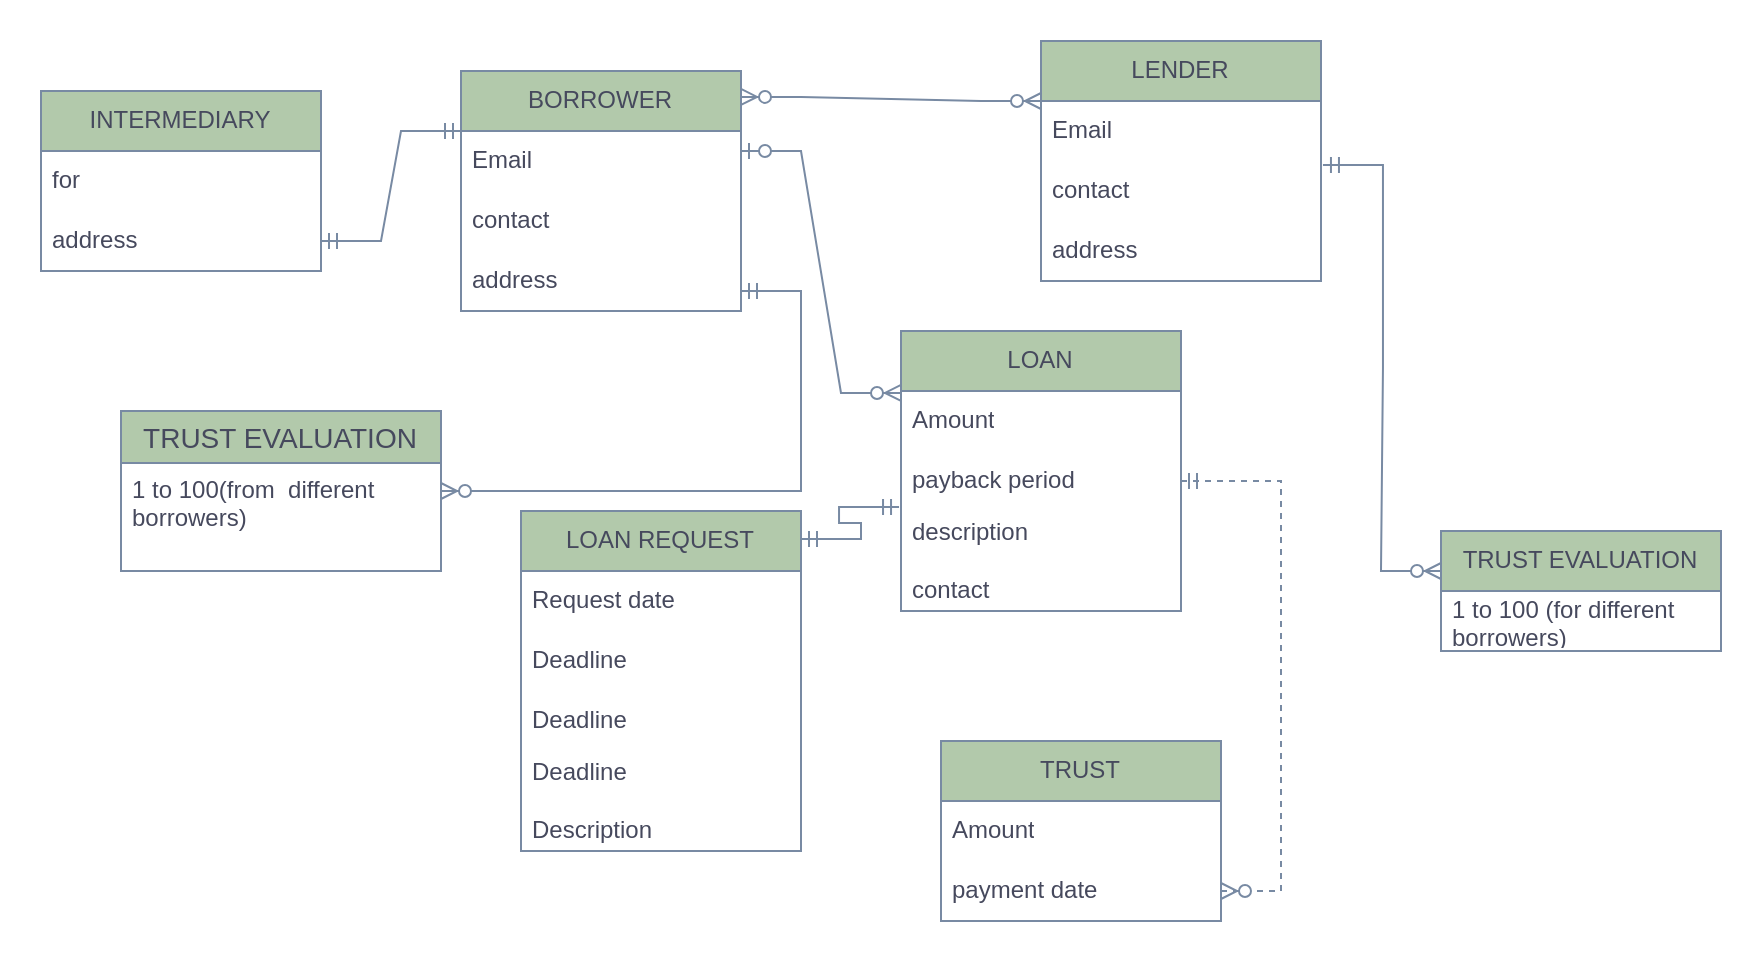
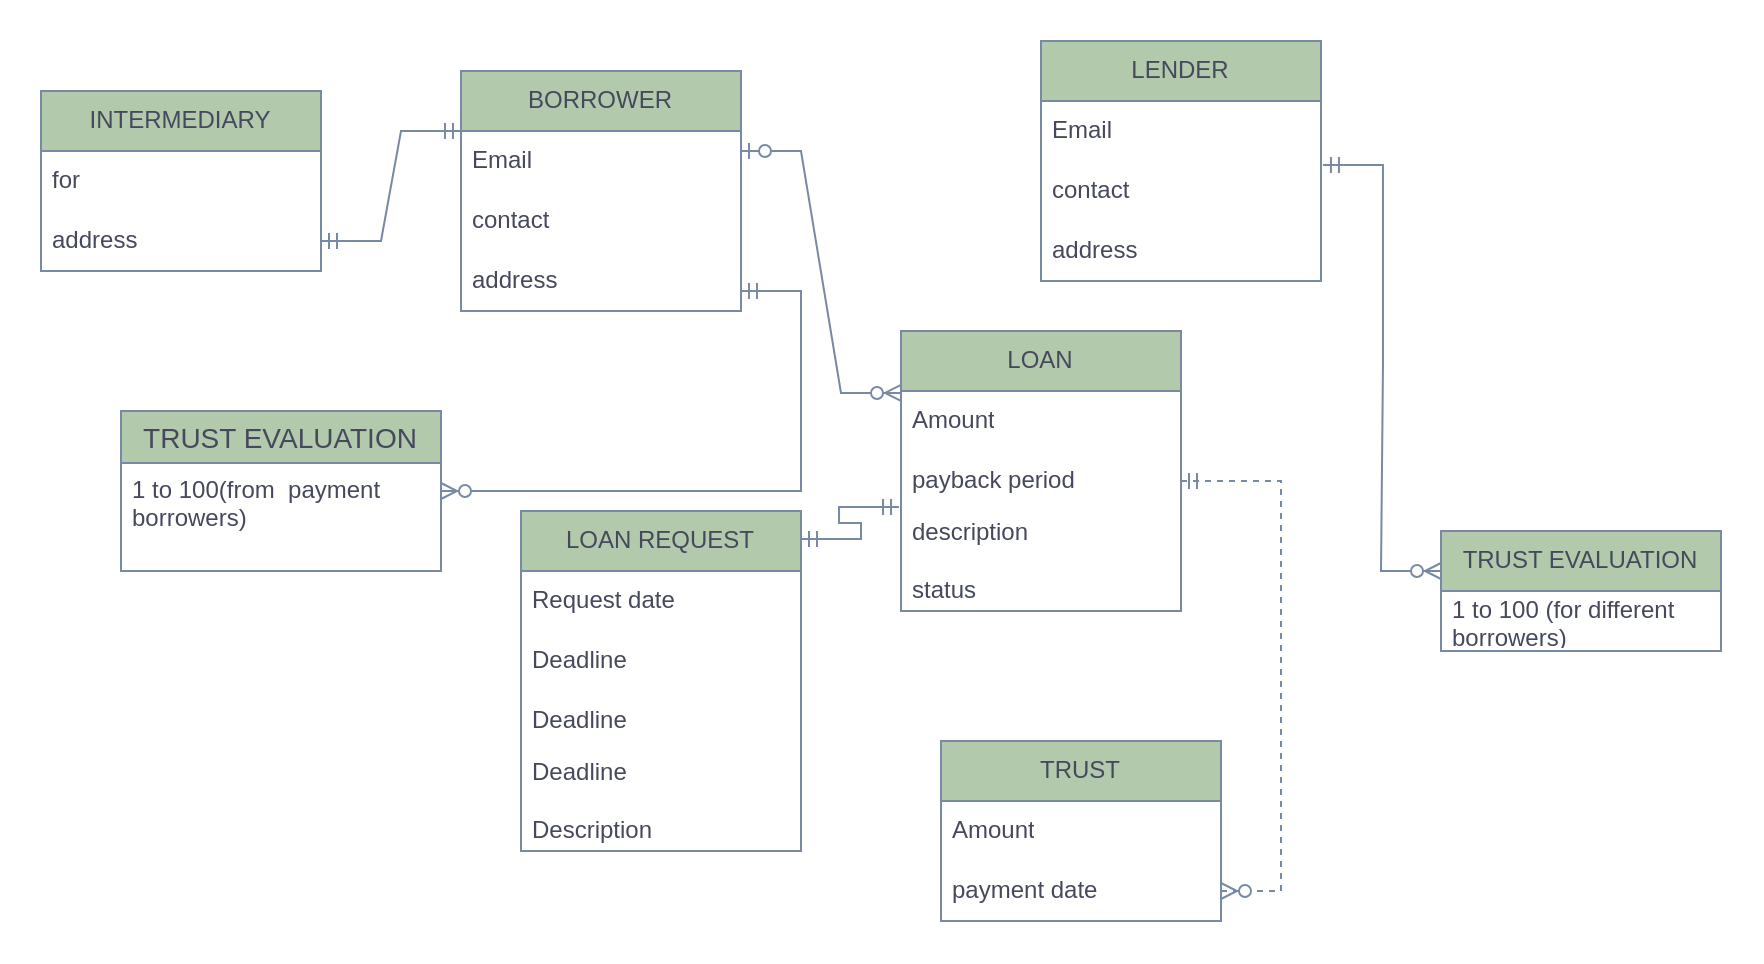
edge "LENDER" -- "BORROWER": removed
node "1 to 100(from different borrowers)": label "1 to 100(from different borrowers)" -> "1 to 100(from payment borrowers)"
node "description contact": label "description contact" -> "description status"
